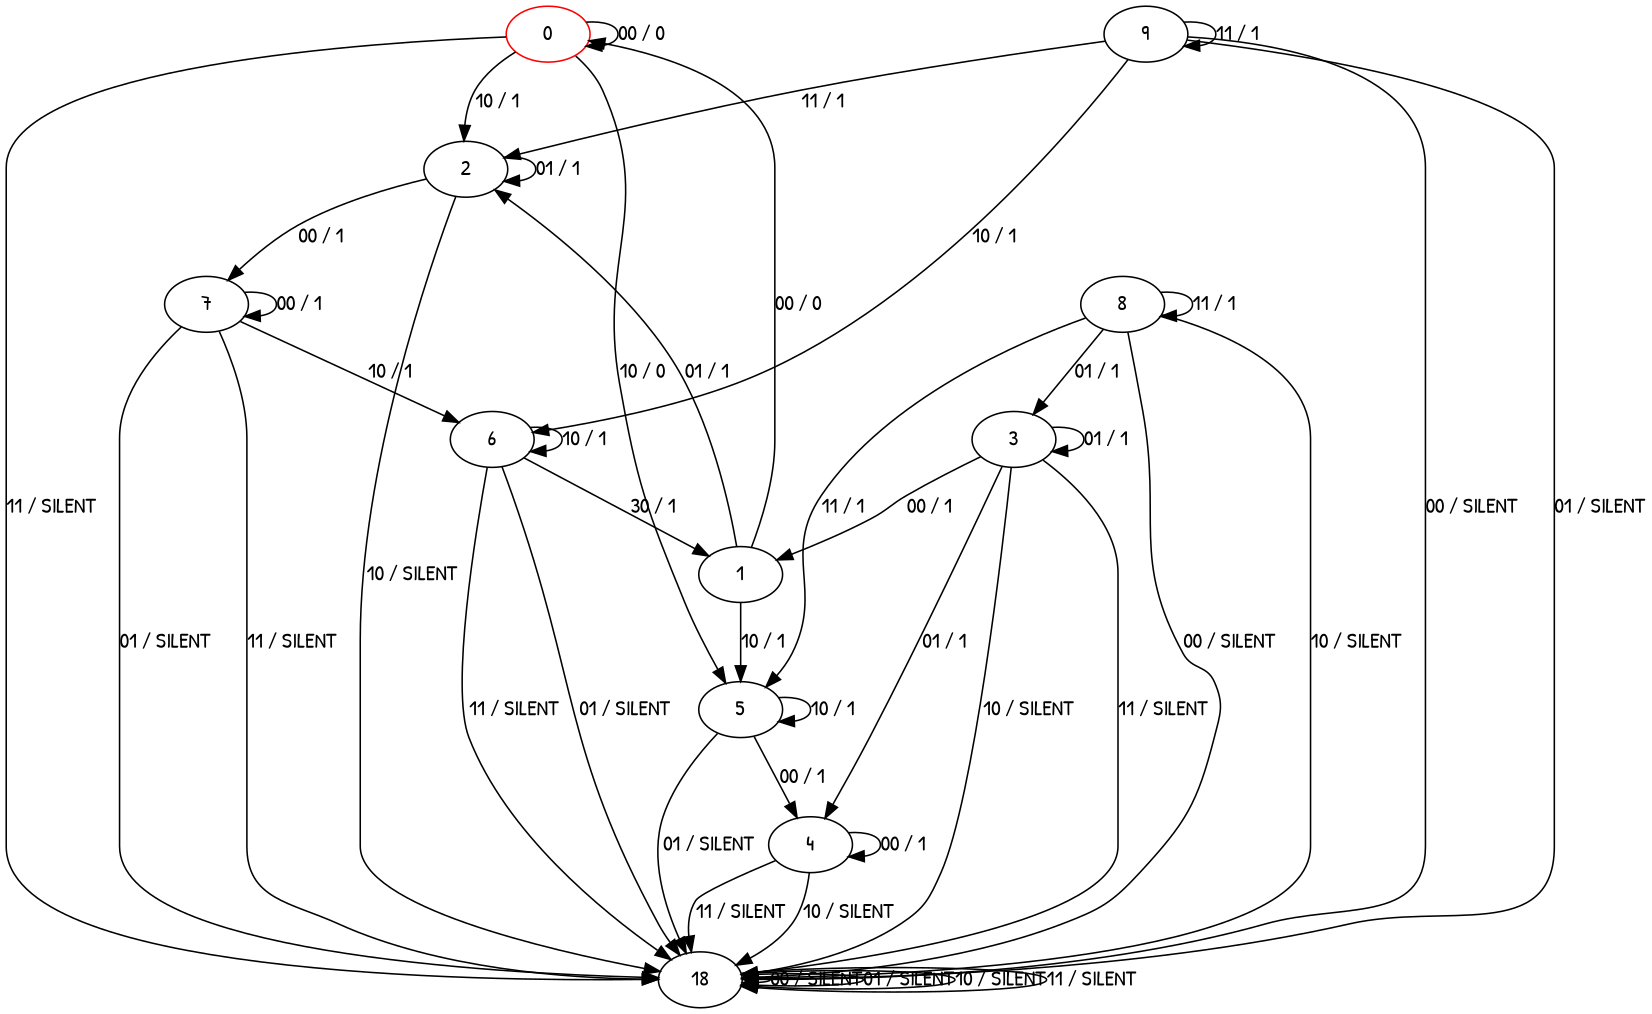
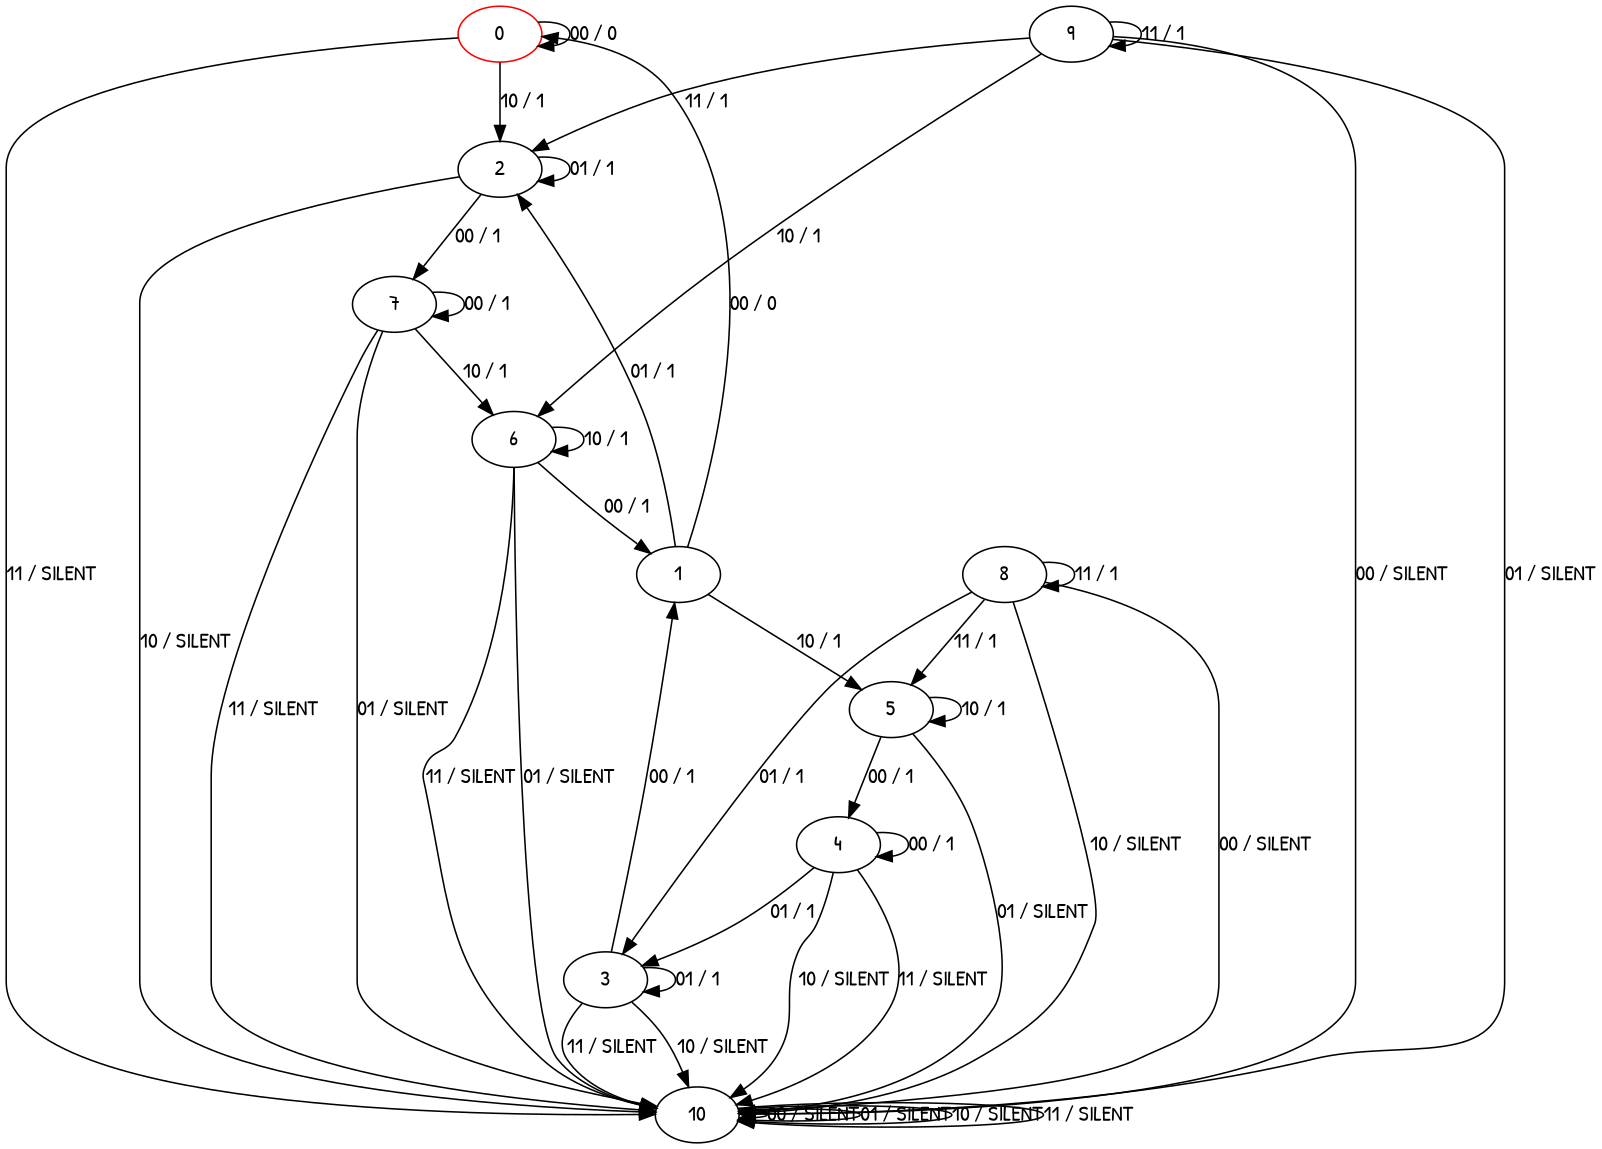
edge "0" -> "5": removed, label "10 / 0"
edge "6" -> "1": label "30 / 1" -> "00 / 1"
edge "3" -> "4": reversed
node "18": label "18" -> "10"
